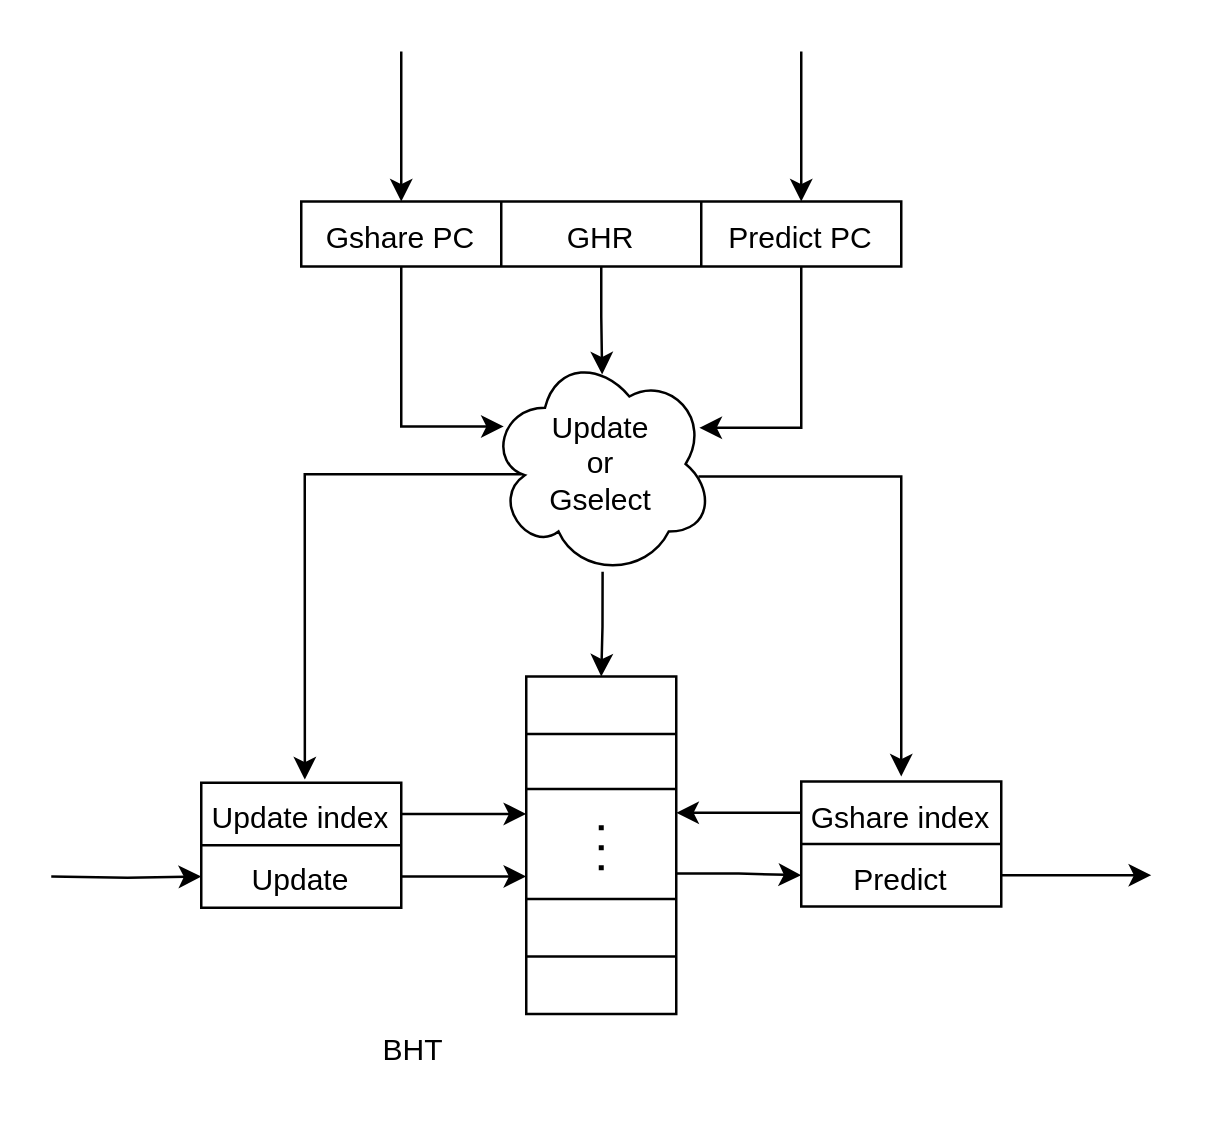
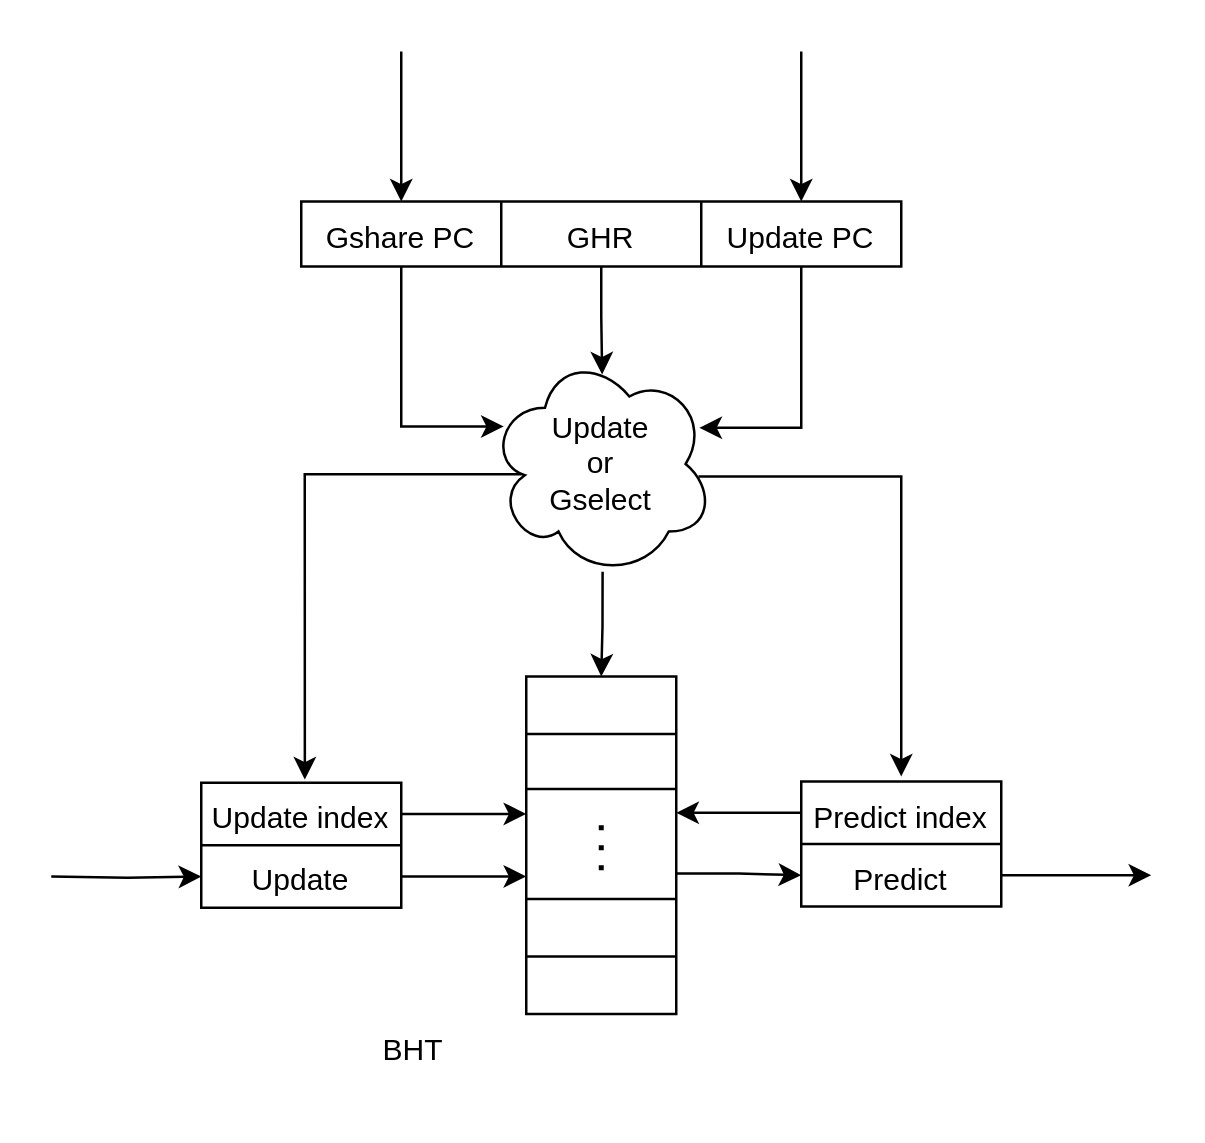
node "Predict PC": label "Predict PC" -> "Update PC"
node "Gshare index": label "Gshare index" -> "Predict index"
